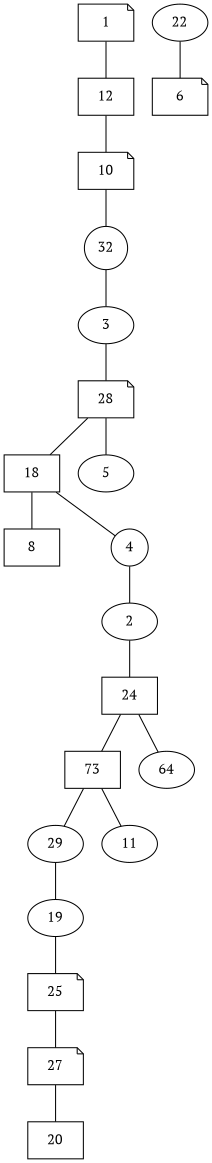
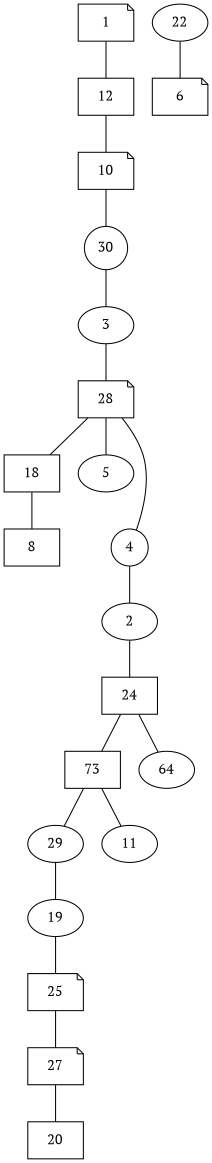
node "32": label "32" -> "30"
edge "18" -- "4": now "28" -- "4"
